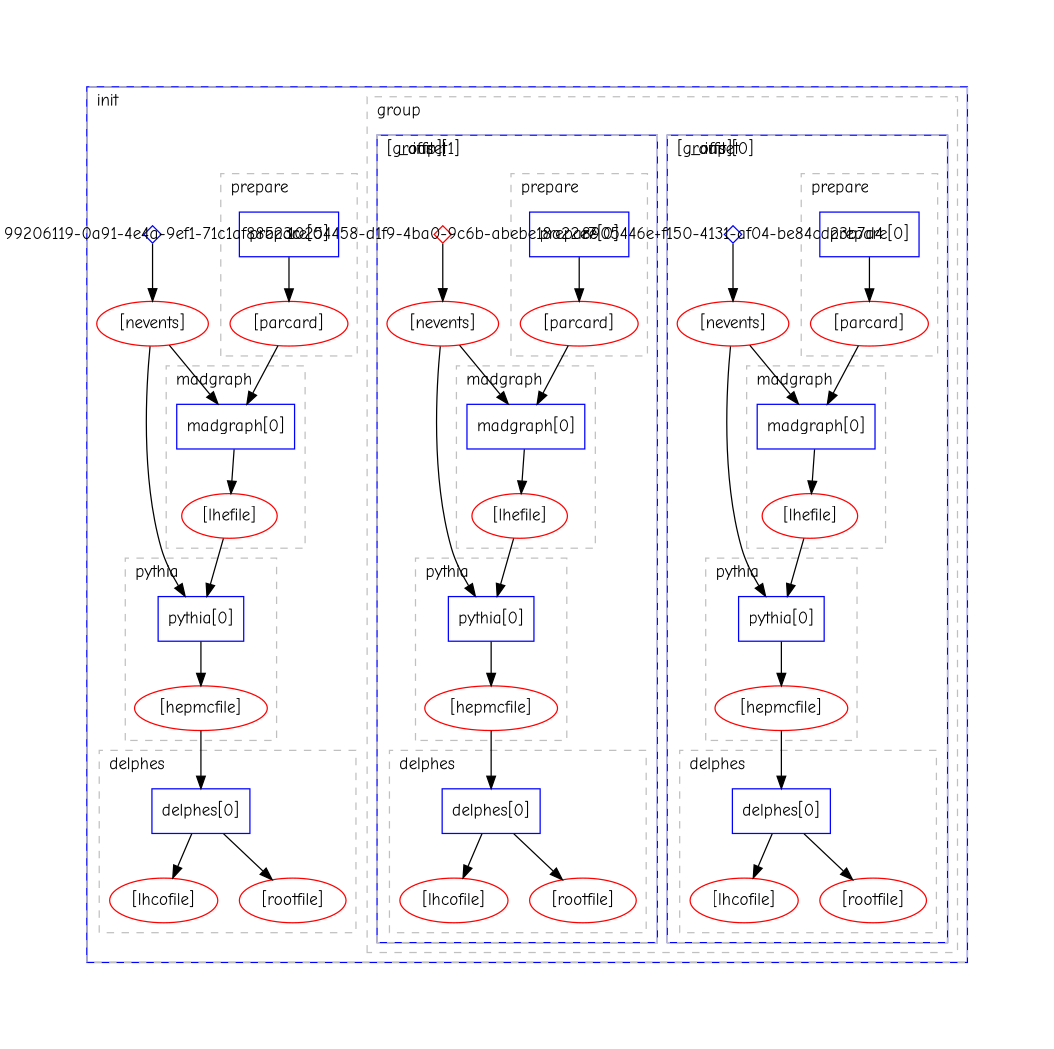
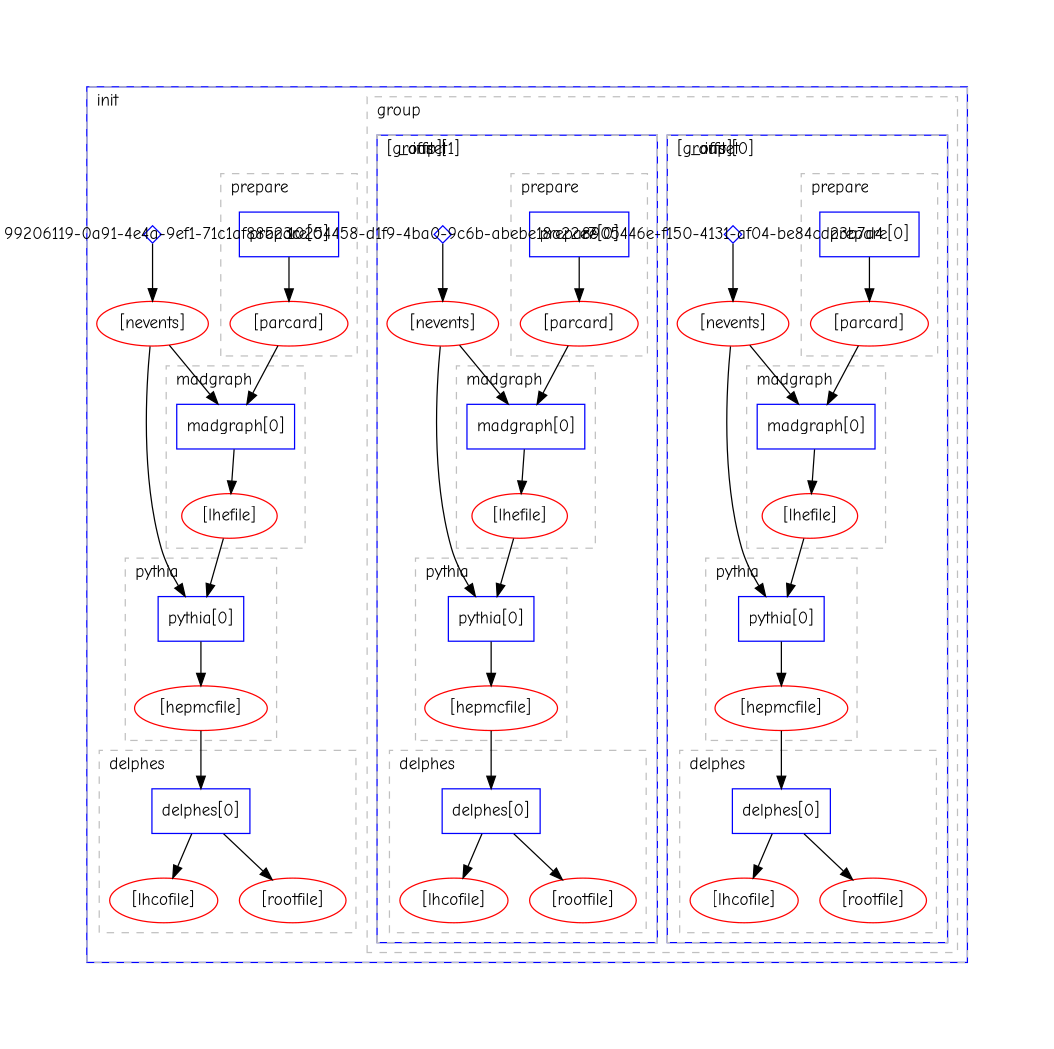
node "10254458-d1f9-4ba0-9c6b-abebe18a22e7": color red -> blue
